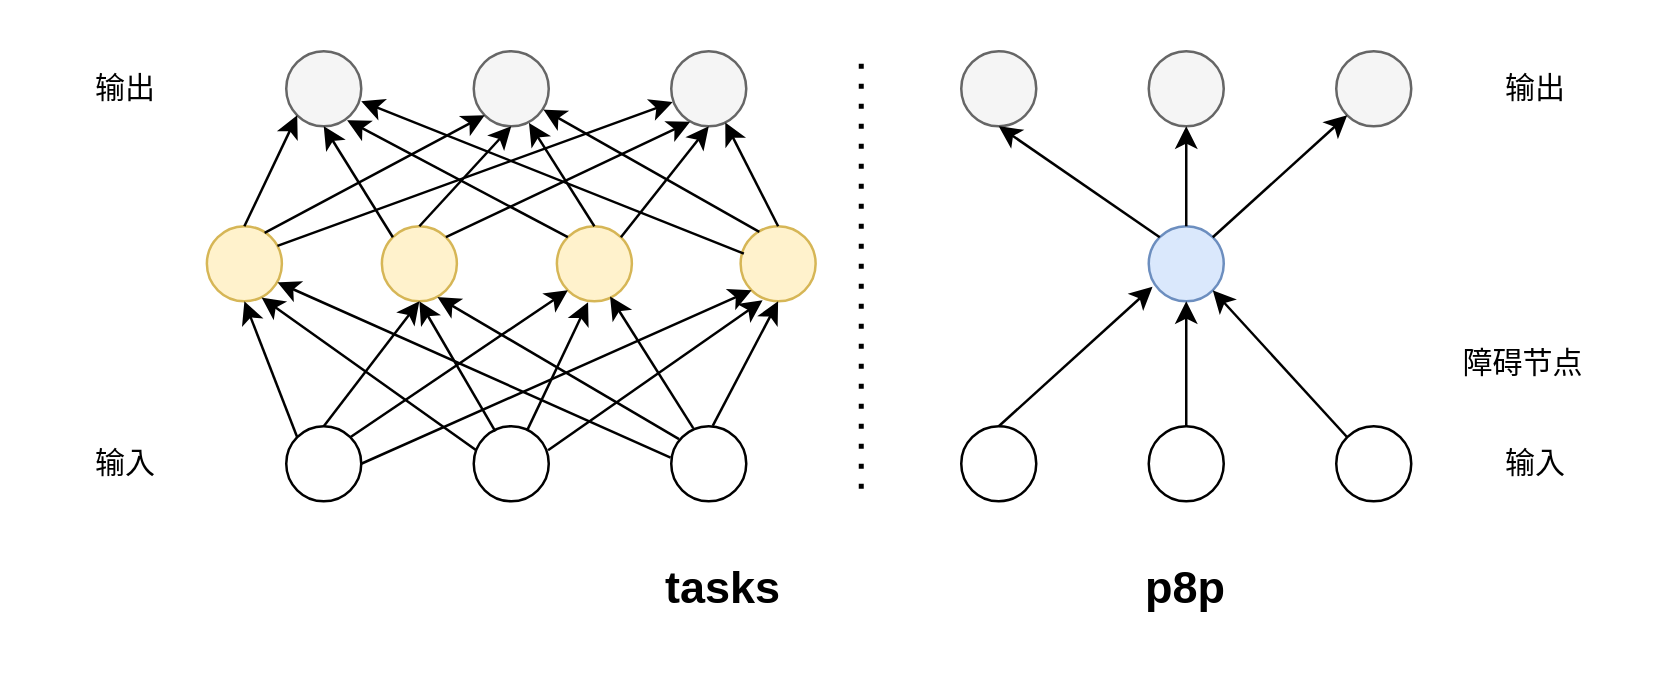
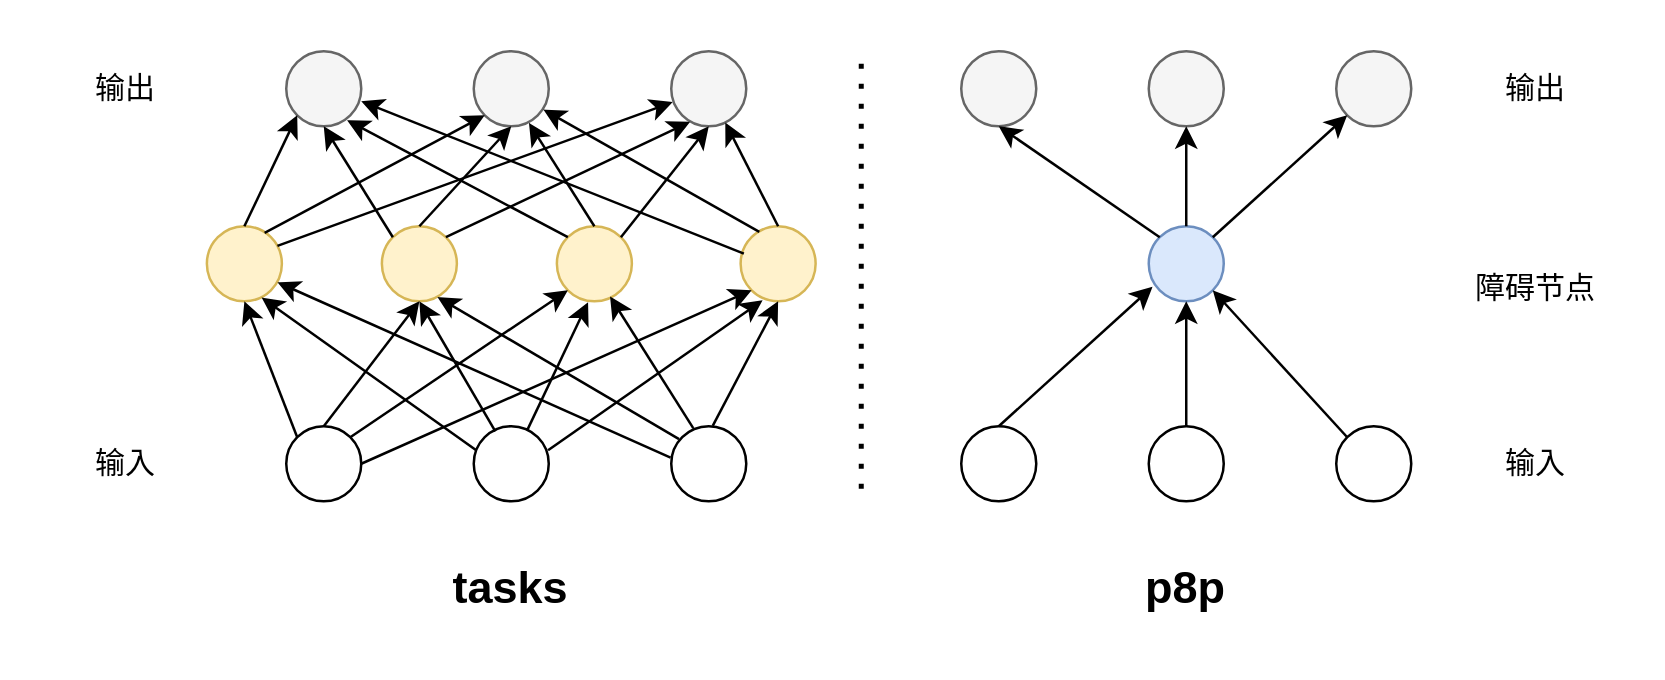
node "障碍节点": moved (1524, 364) -> (1536, 289)
node "tasks": moved (724, 589) -> (511, 589)
